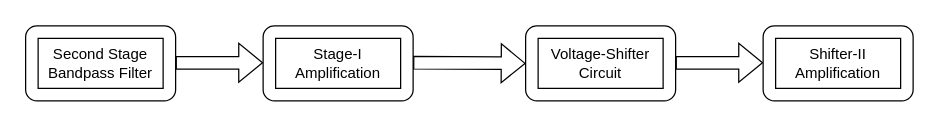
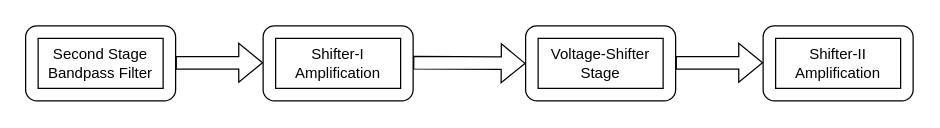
node "Stage-I Amplification": label "Stage-I Amplification" -> "Shifter-I Amplification"
node "Voltage-Shifter Circuit": label "Voltage-Shifter Circuit" -> "Voltage-Shifter Stage"
